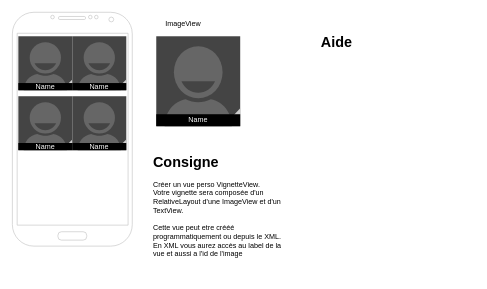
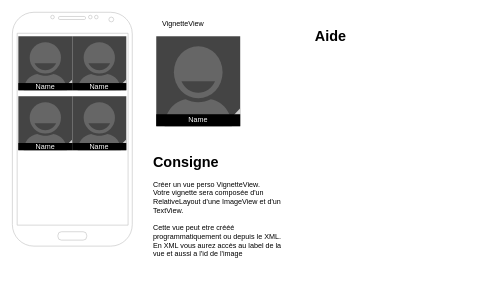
node "ImageView": label "ImageView" -> "VignetteView"
node "Aide": moved (399, 150) -> (393, 144)
